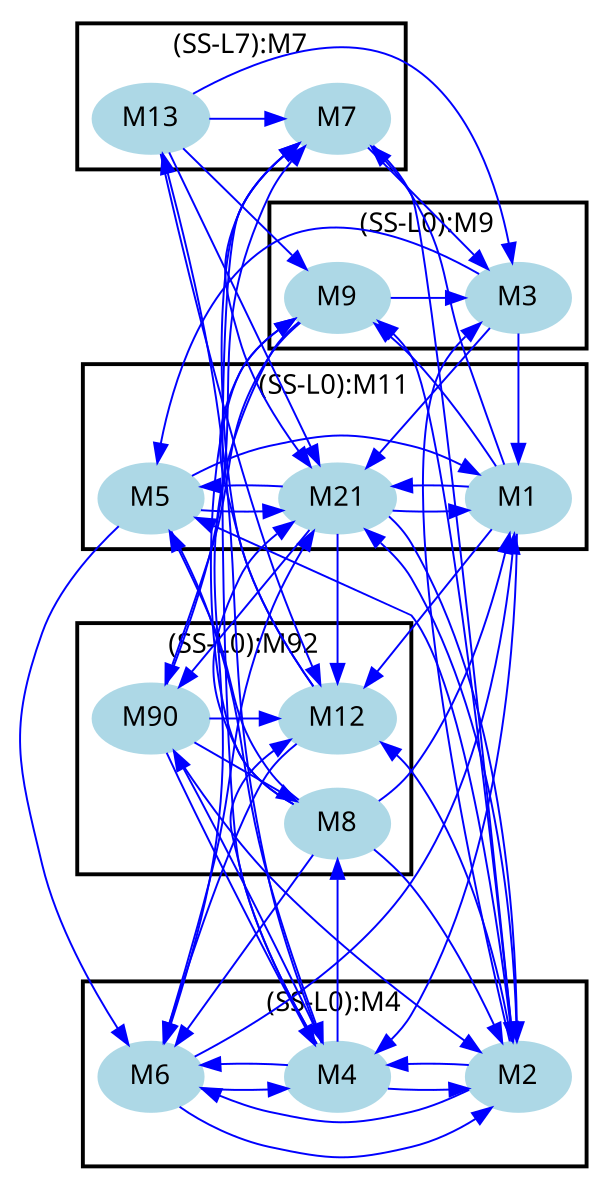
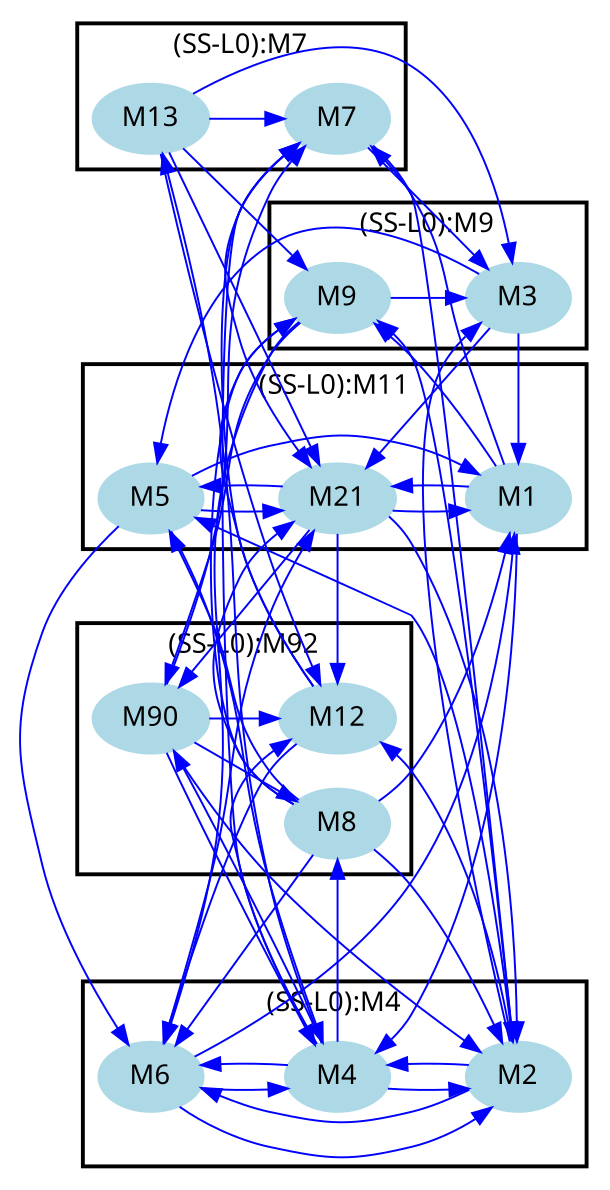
cluster "(SS-L7):M7": label "(SS-L7):M7" -> "(SS-L0):M7"
edge "M1" -> "M12": removed
edge "M2" -> "M21": removed
